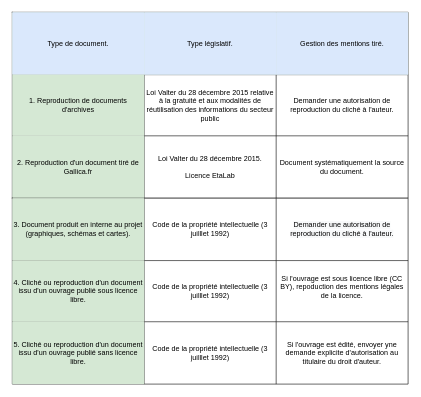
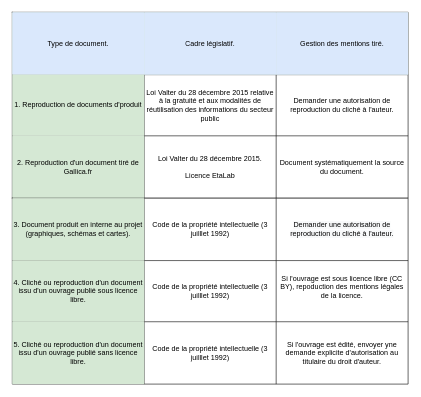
node "Type législatif.": label "Type législatif." -> "Cadre législatif."
node "1. Reproduction de documents d'archives": label "1. Reproduction de documents d'archives" -> "1. Reproduction de documents d'produit"
